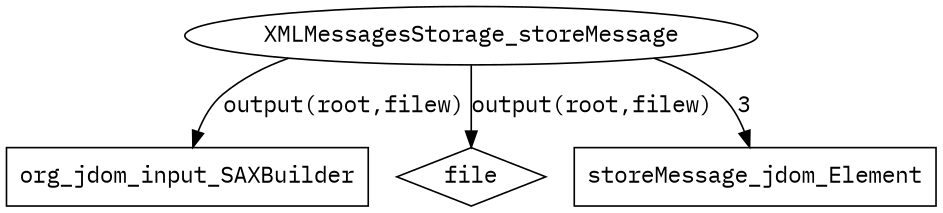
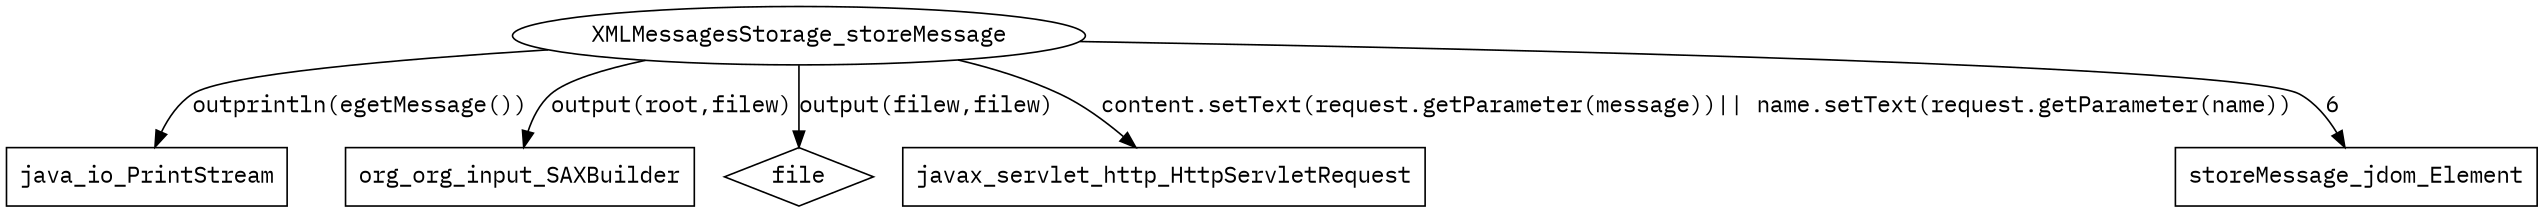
edge "XMLMessagesStorage_storeMessage" -> "file": label "output(root,filew)" -> "output(filew,filew)"
edge "XMLMessagesStorage_storeMessage" -> "storeMessage_jdom_Element": label "3" -> "6"
node "java_io_PrintStream": added
node "org_jdom_input_SAXBuilder": label "org_jdom_input_SAXBuilder" -> "org_org_input_SAXBuilder"
node "javax_servlet_http_HttpServletRequest": added
